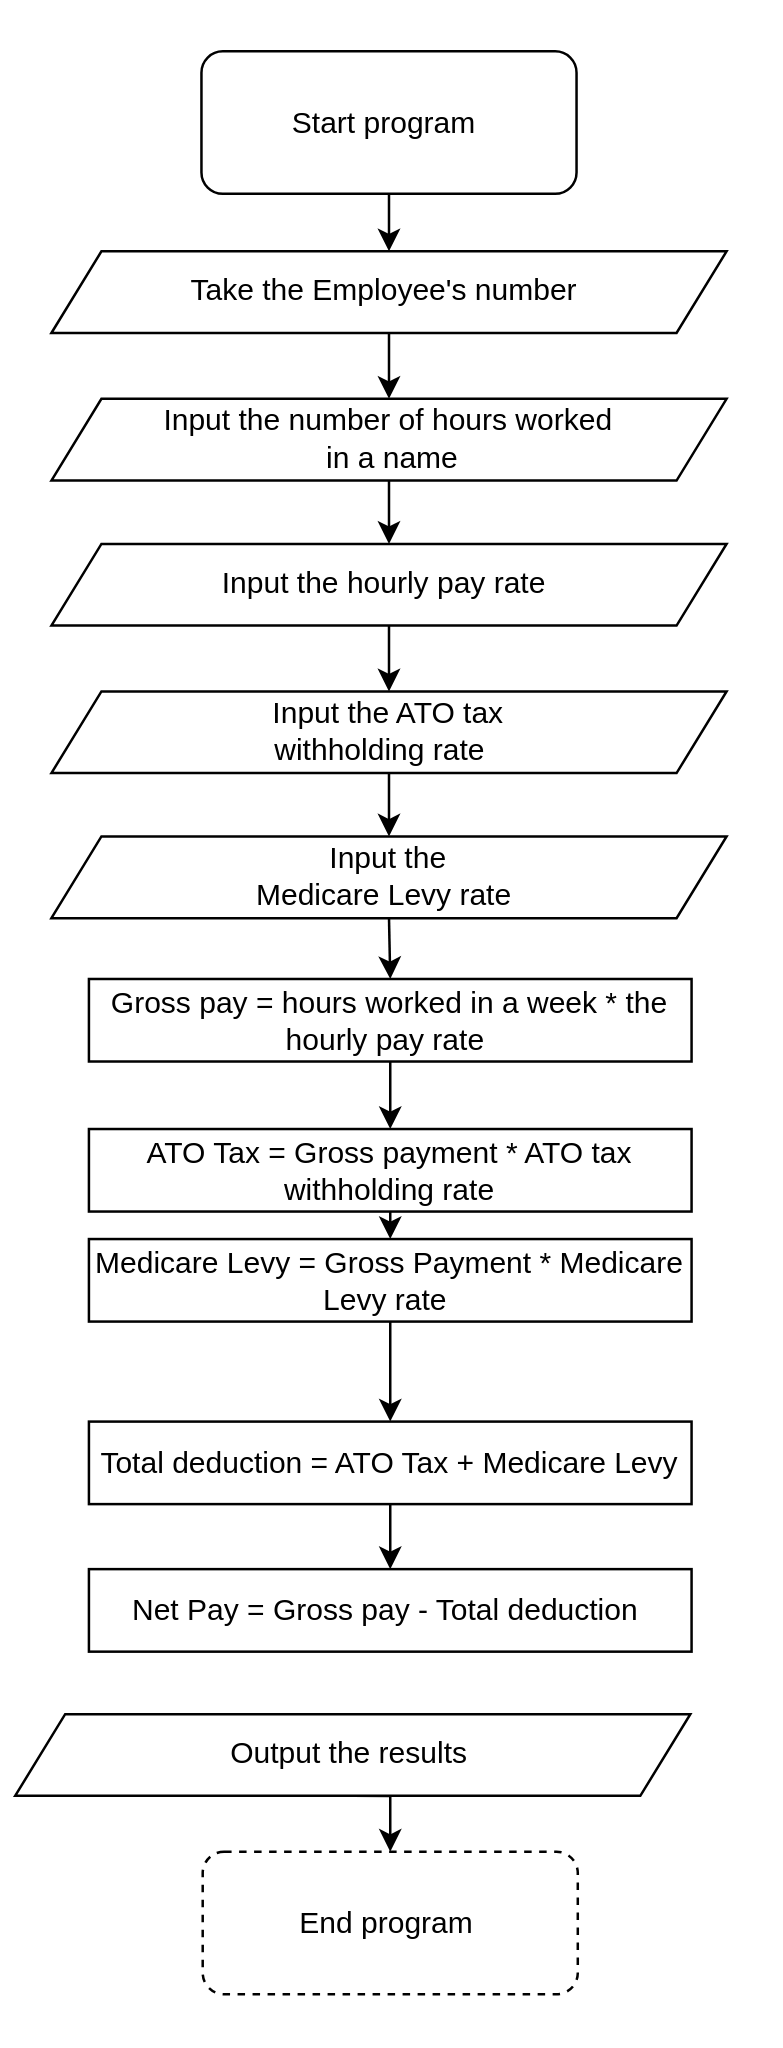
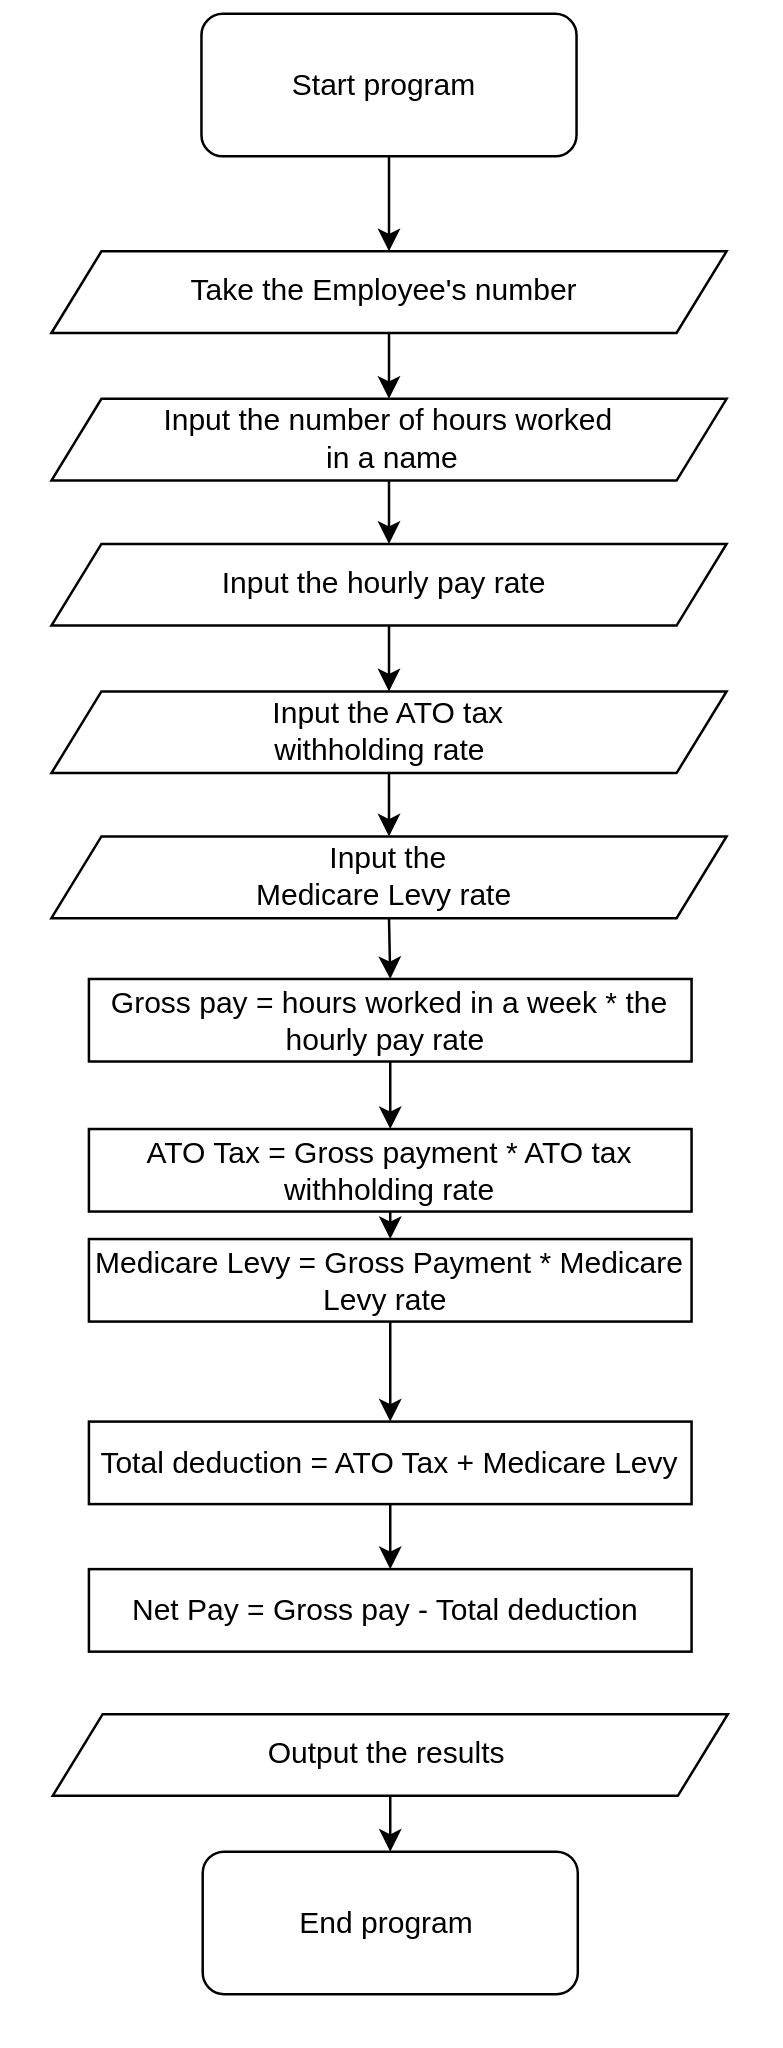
node "Start program": moved (389, 123) -> (389, 85)
node "Output the results": moved (353, 1755) -> (390, 1755)
node "End program": style dashed -> solid
